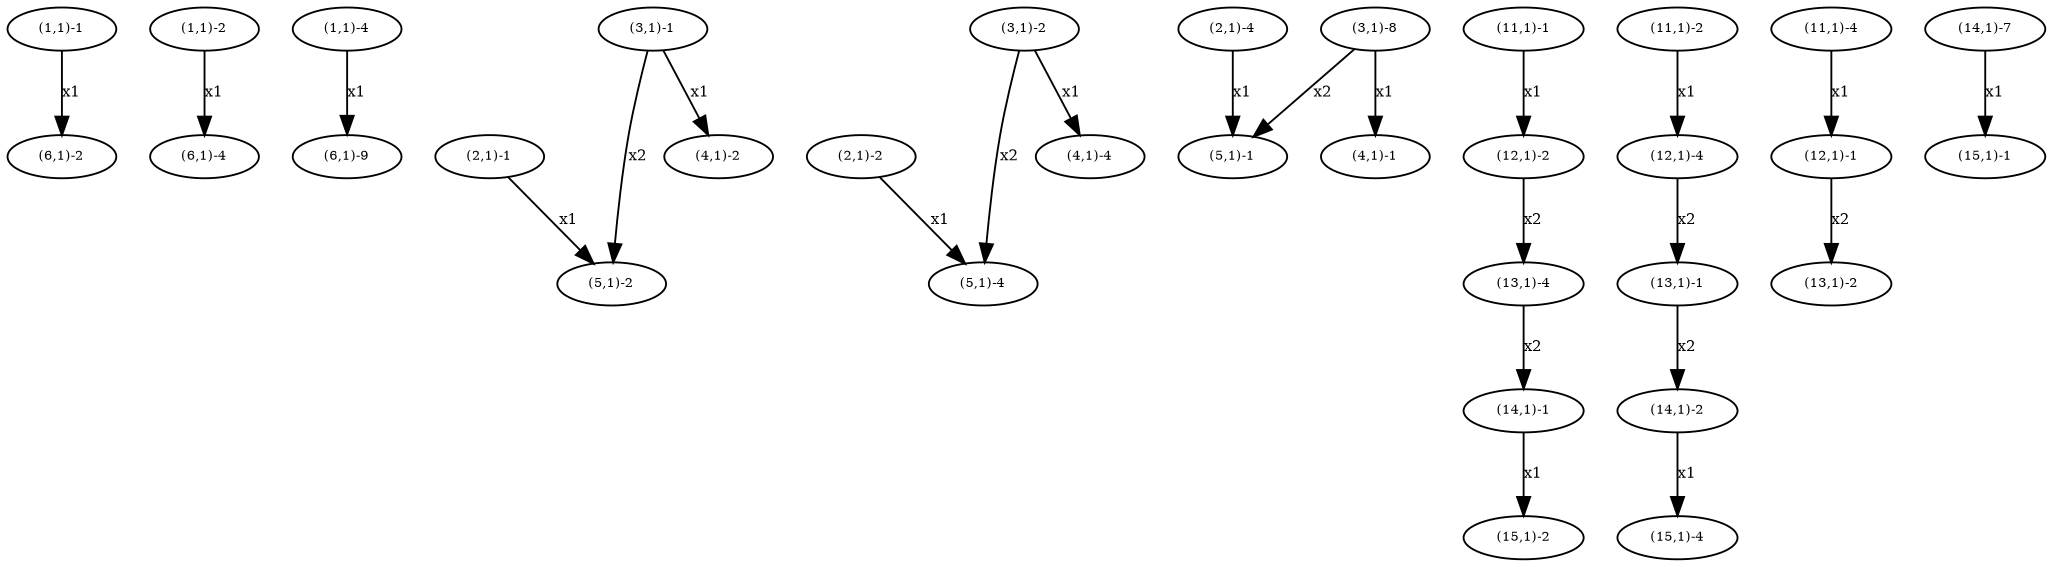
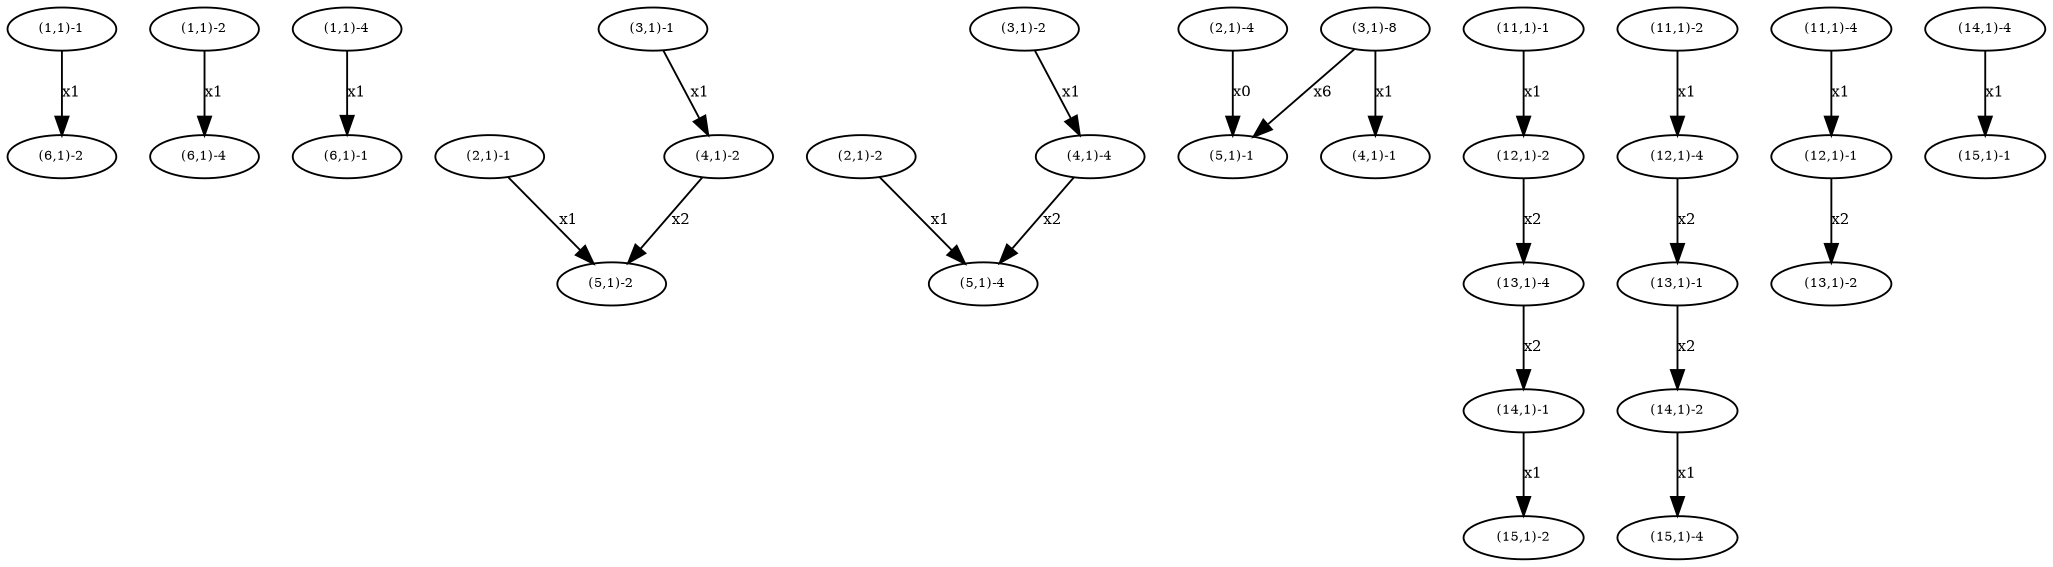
node "(14,1)-7": label "(14,1)-7" -> "(14,1)-4"
edge "(2,1)-4" -> "(5,1)-1": label "x1" -> "x0"
edge "(3,1)-8" -> "(5,1)-1": label "x2" -> "x6"
edge "(3,1)-1" -> "(5,1)-2": now "(4,1)-2" -> "(5,1)-2"
edge "(3,1)-2" -> "(5,1)-4": now "(4,1)-4" -> "(5,1)-4"
node "(6,1)-9": label "(6,1)-9" -> "(6,1)-1"
